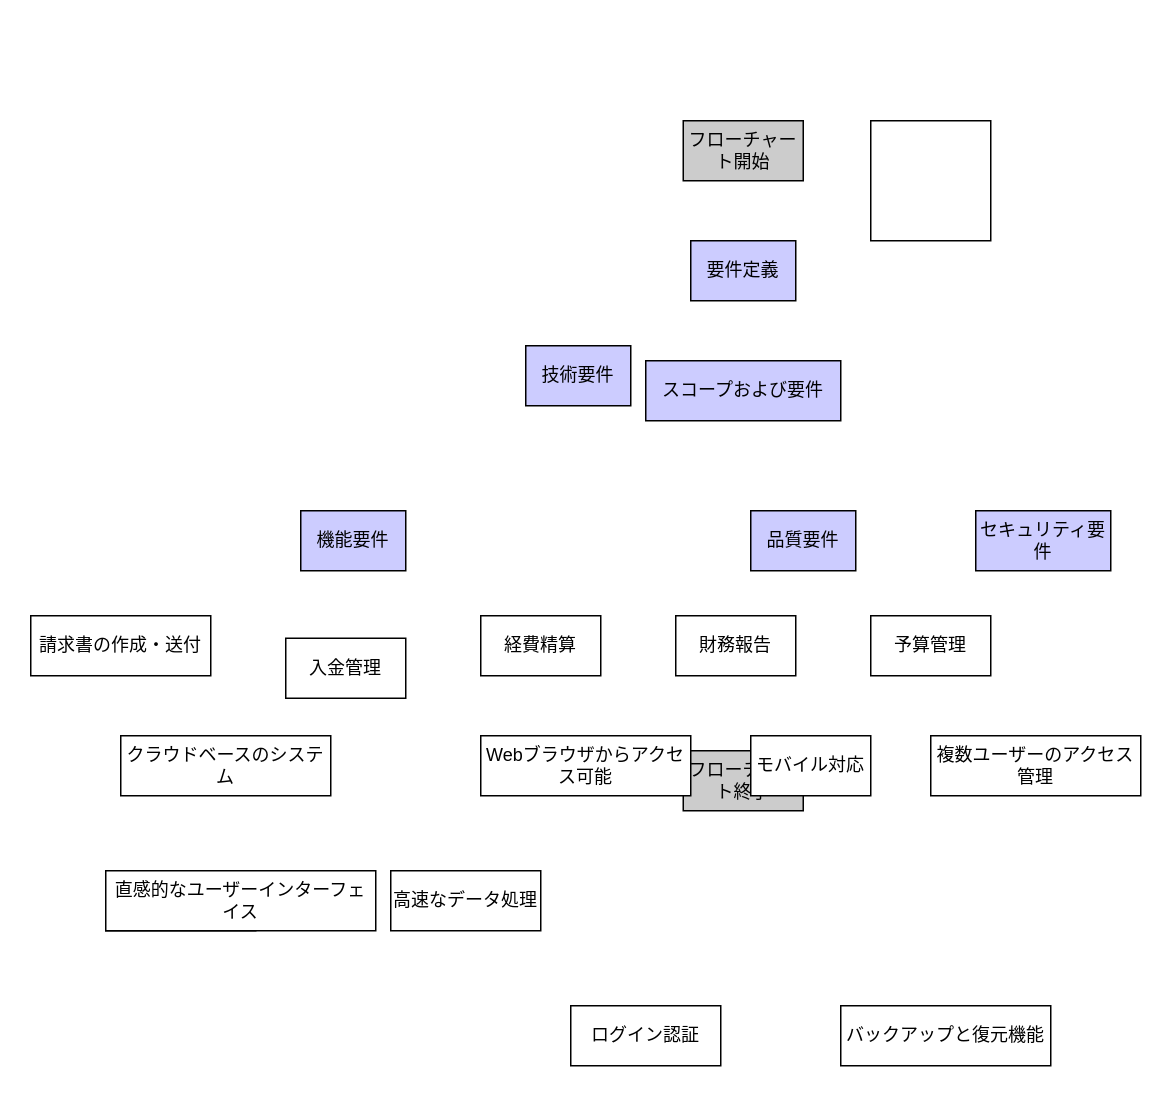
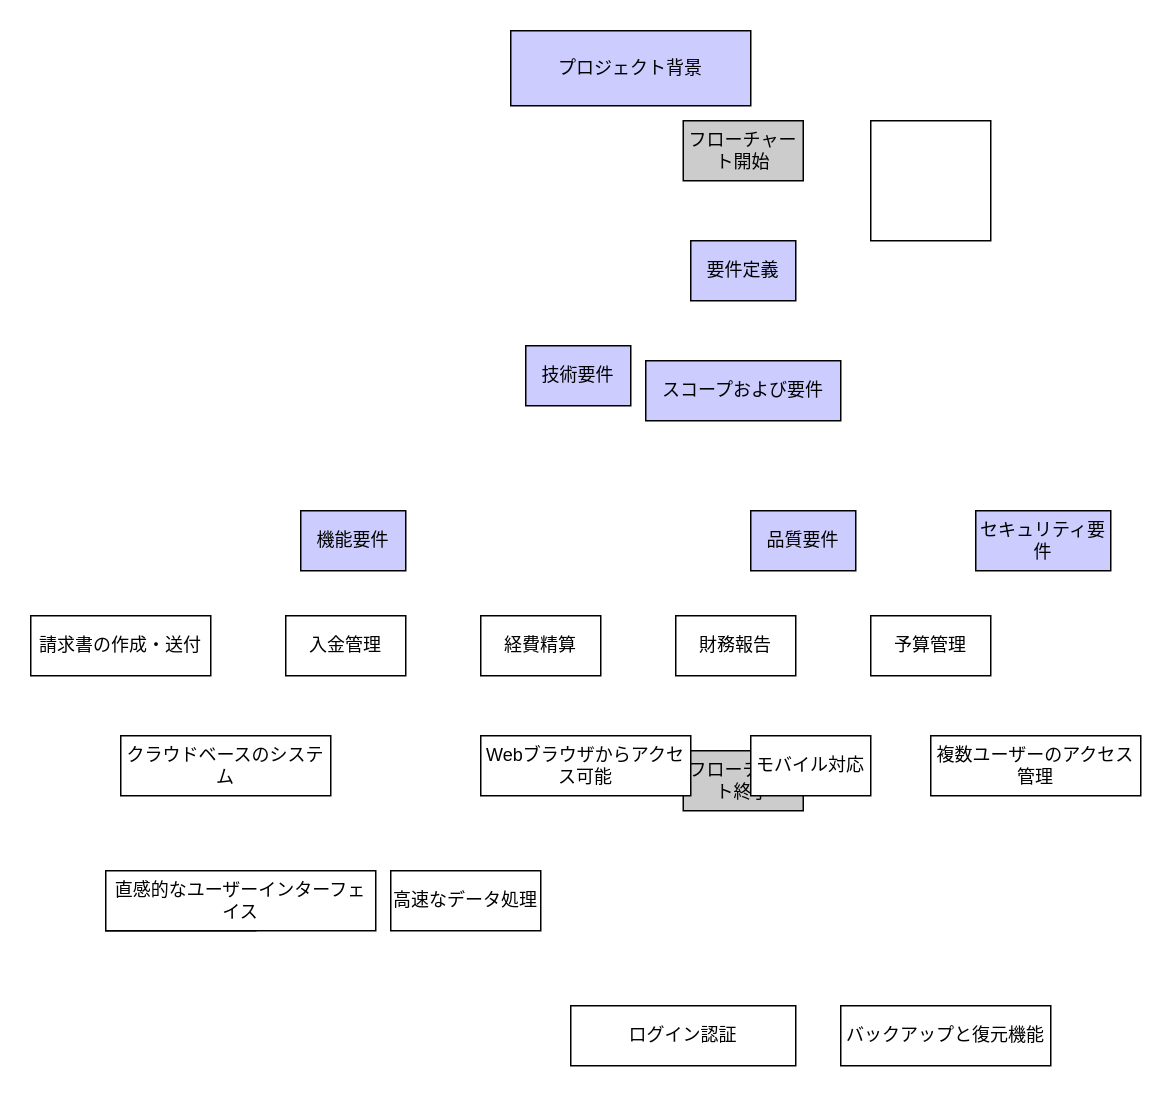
node "プロジェクト背景": added
node "入金管理": moved (346, 668) -> (346, 646)
node "ログイン認証": size 150x60 -> 225x60
